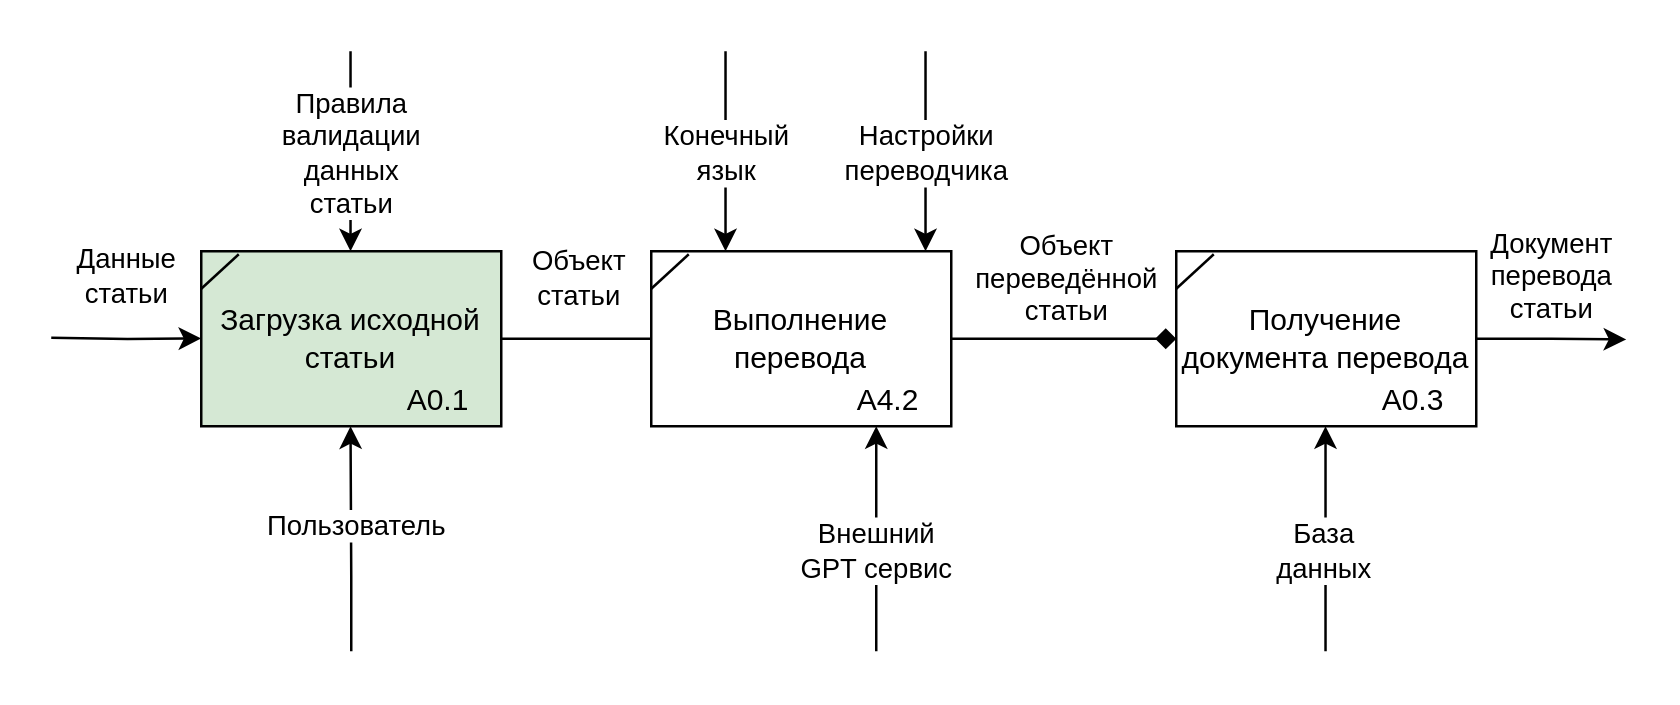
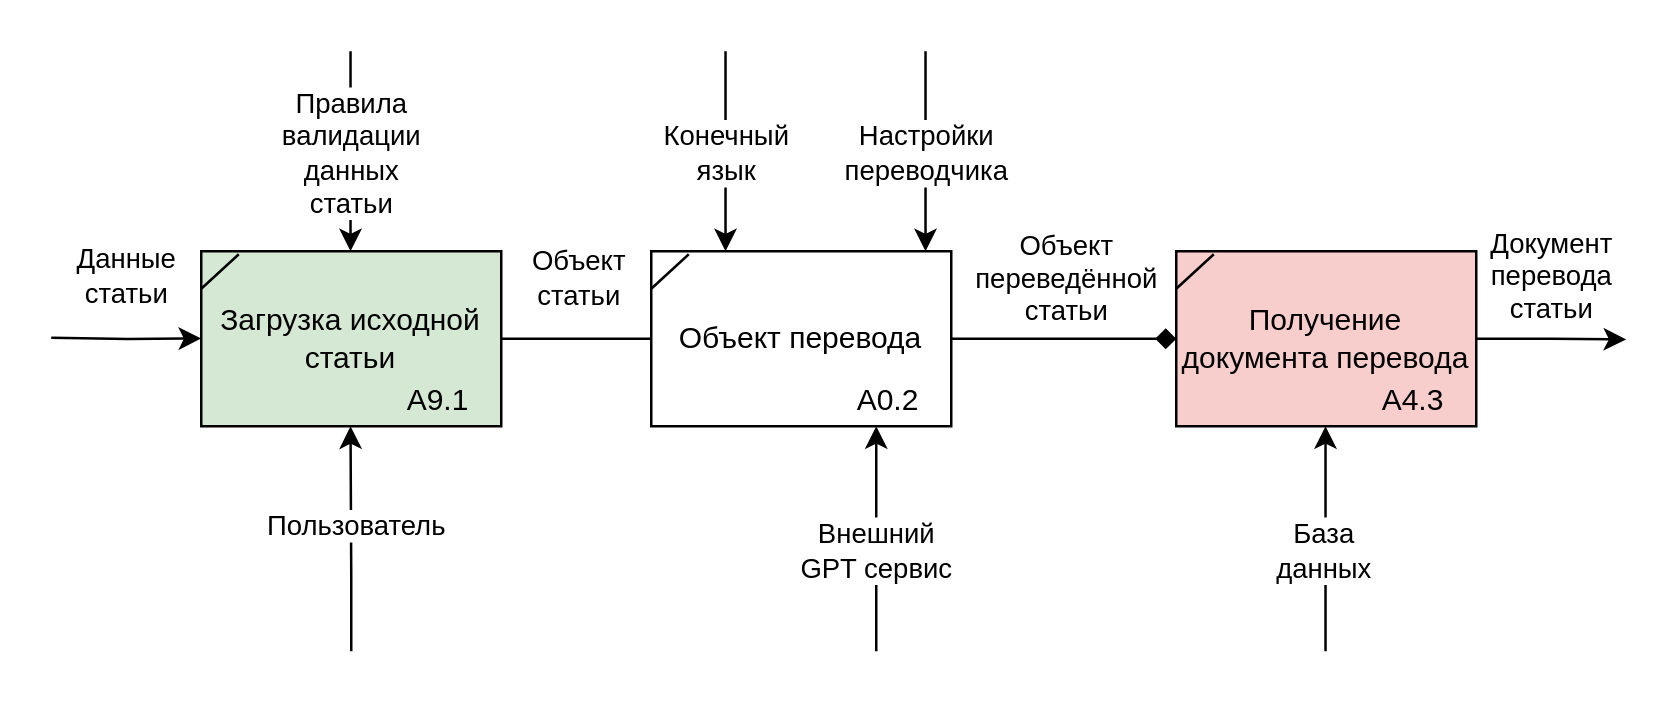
node "Выполнение перевода": label "Выполнение перевода" -> "Объект перевода"
node "Получение документа перевода": fillcolor #ffffff -> #f8cecc
node "A0.1": label "A0.1" -> "A9.1"
node "A4.2": label "A4.2" -> "A0.2"
node "A0.3": label "A0.3" -> "A4.3"
